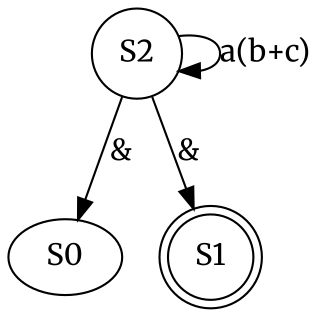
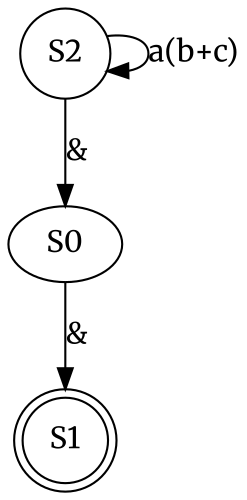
edge "S2" -> "S1": now "S0" -> "S1"
